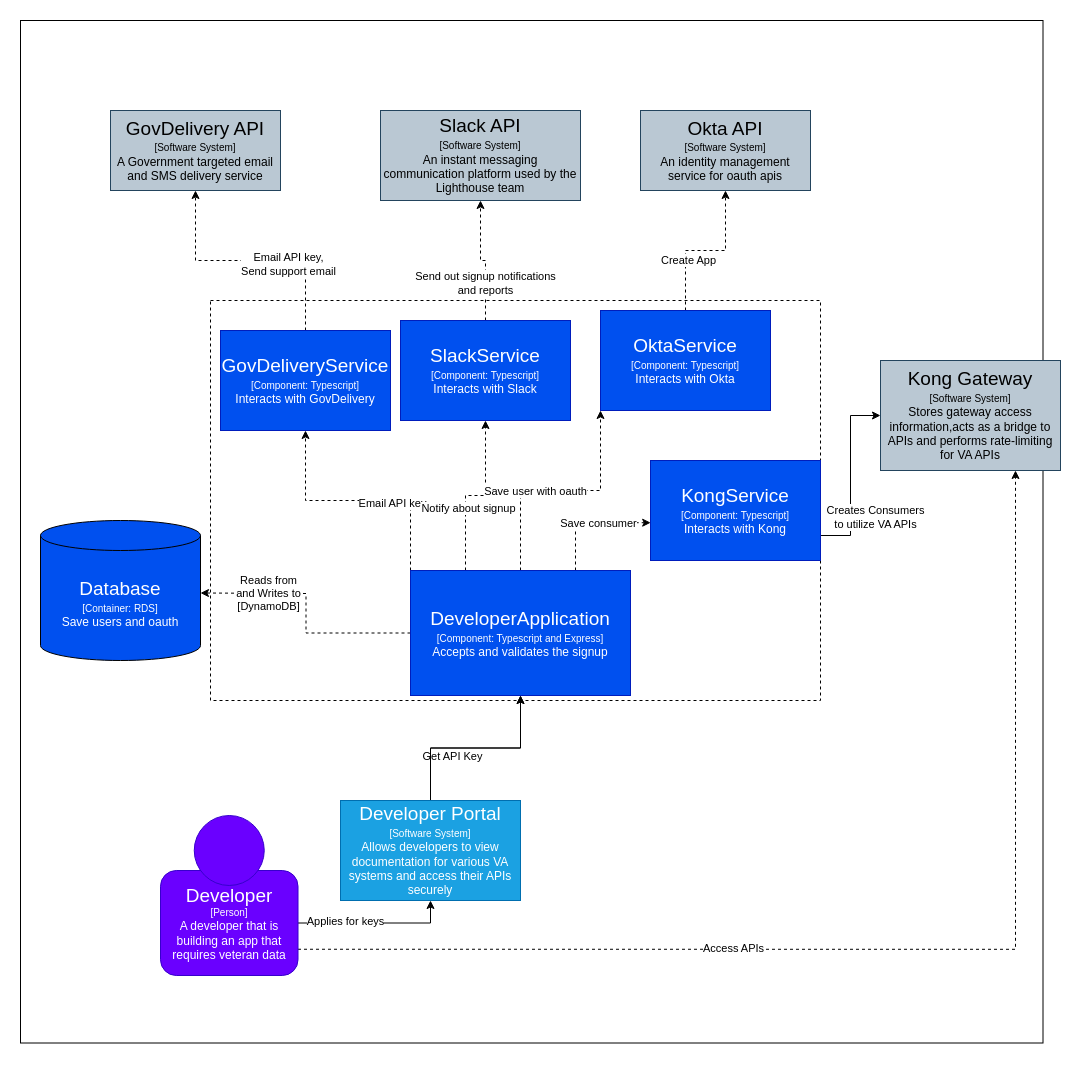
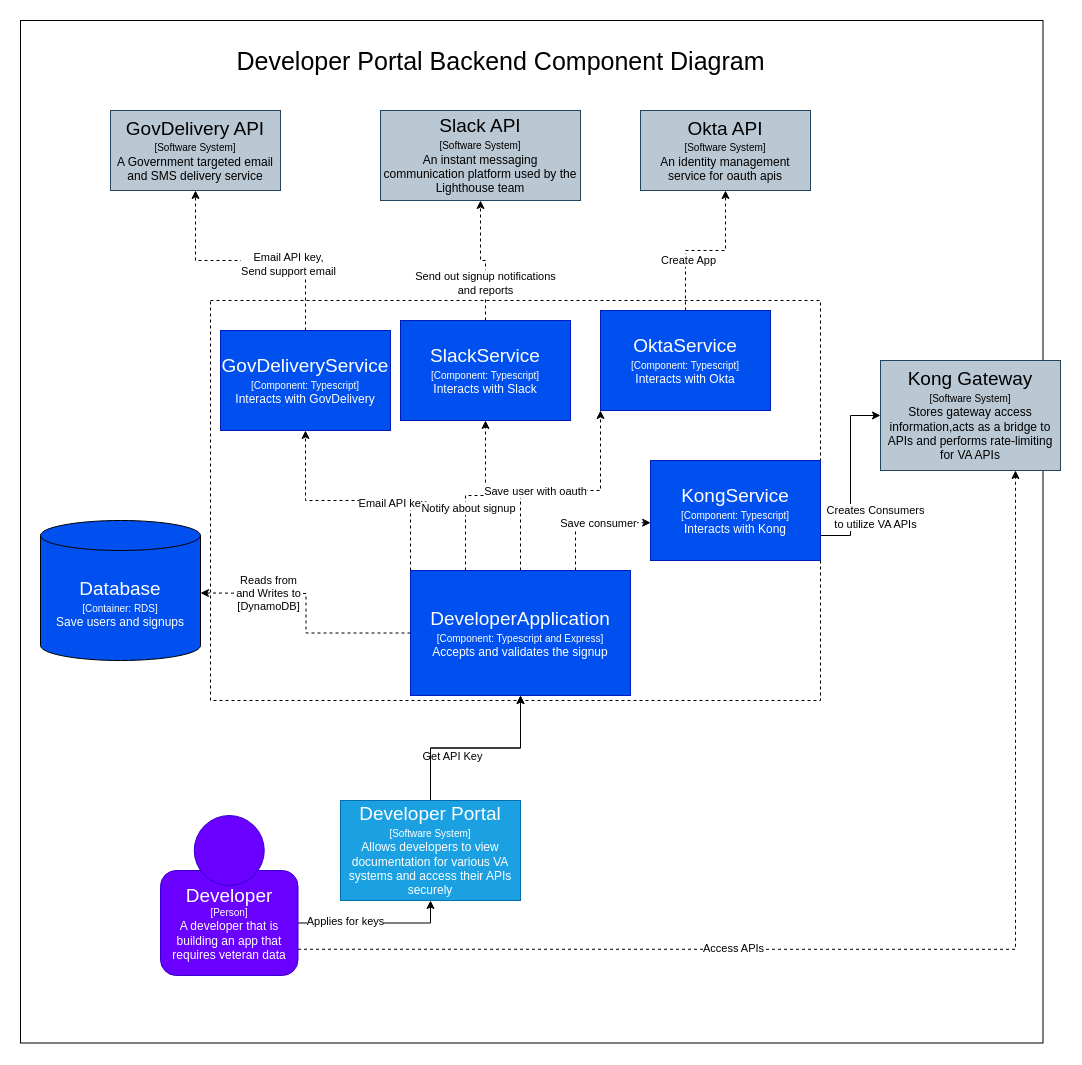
node "Developer Portal Backend Component Diagram": added
node "Database [Container: RDS] Save users and oauth": label "Database [Container: RDS] Save users and oauth" -> "Database [Container: RDS] Save users and signups"
